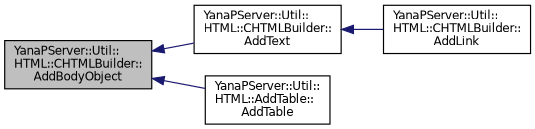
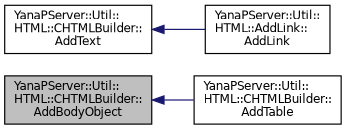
node "YanaPServer::Util:: HTML::CHTMLBuilder:: AddLink": label "YanaPServer::Util:: HTML::CHTMLBuilder:: AddLink" -> "YanaPServer::Util:: HTML::AddLink:: AddLink"
edge "YanaPServer::Util:: HTML::CHTMLBuilder:: AddText" -> "YanaPServer::Util:: HTML::CHTMLBuilder:: AddBodyObject": removed
node "YanaPServer::Util:: HTML::AddTable:: AddTable": label "YanaPServer::Util:: HTML::AddTable:: AddTable" -> "YanaPServer::Util:: HTML::CHTMLBuilder:: AddTable"
